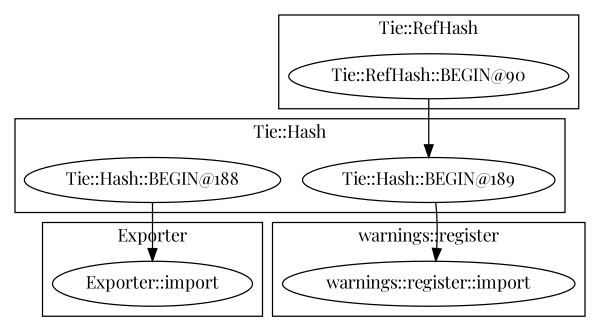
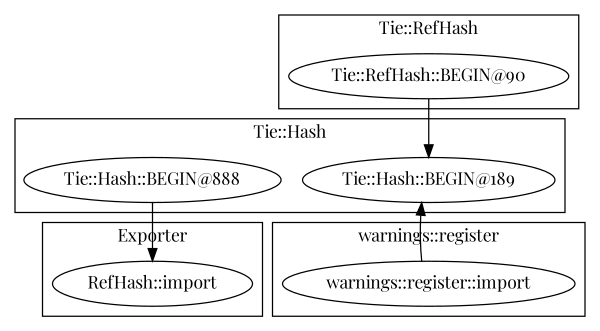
node "Tie::Hash::BEGIN@188": label "Tie::Hash::BEGIN@188" -> "Tie::Hash::BEGIN@888"
edge "Tie::Hash::BEGIN@189" -> "warnings::register::import": reversed
node "Exporter::import": label "Exporter::import" -> "RefHash::import"
